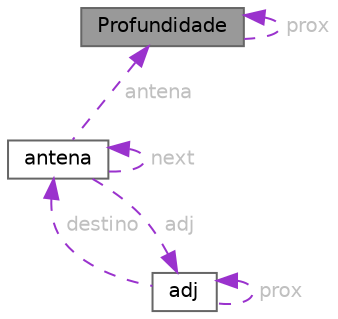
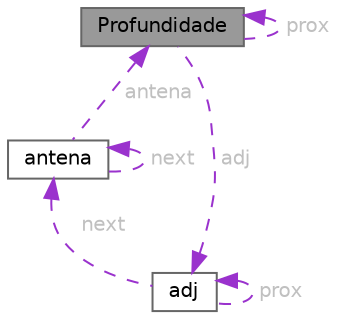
edge "antena" -> "adj": now "Profundidade" -> "adj"
edge "adj" -> "antena": label " destino" -> " next"
